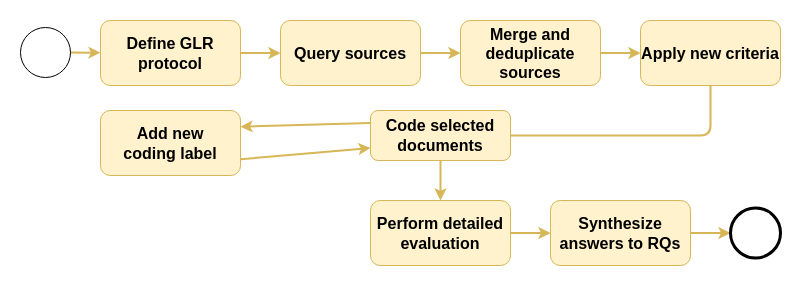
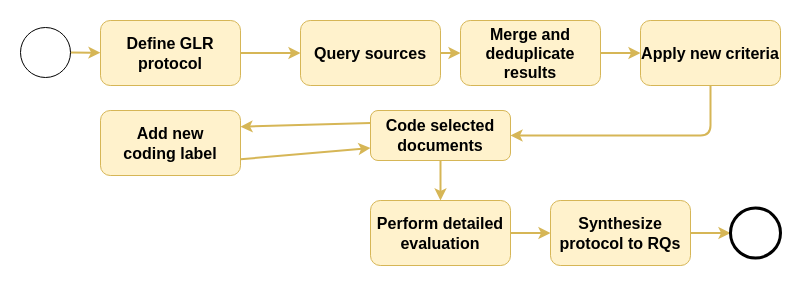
node "Query sources": moved (351, 53) -> (371, 53)
node "Merge and deduplicate sources": label "Merge and deduplicate sources" -> "Merge and deduplicate results"
edge "Apply new criteria" -- "Code selected documents": arrowhead none -> classic
node "Synthesize answers to RQs": label "Synthesize answers to RQs" -> "Synthesize protocol to RQs"
